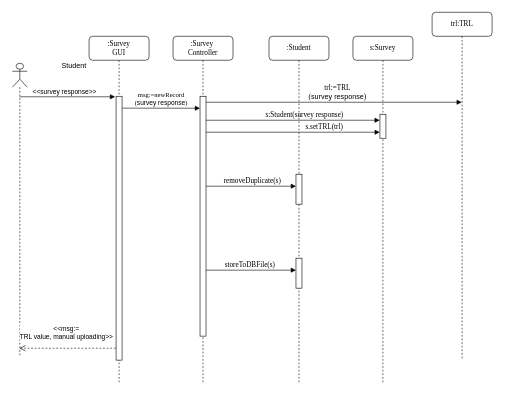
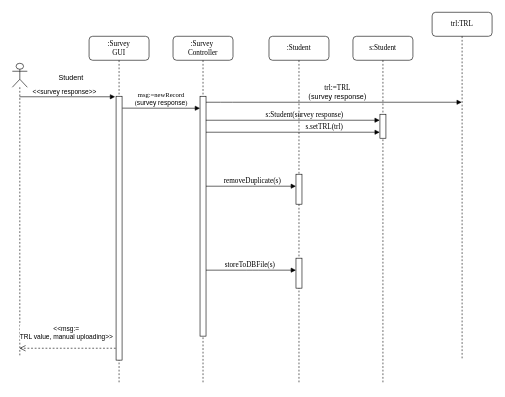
node "s:Survey": label "s:Survey" -> "s:Student"
node "Student": moved (74, 66) -> (71, 78)
